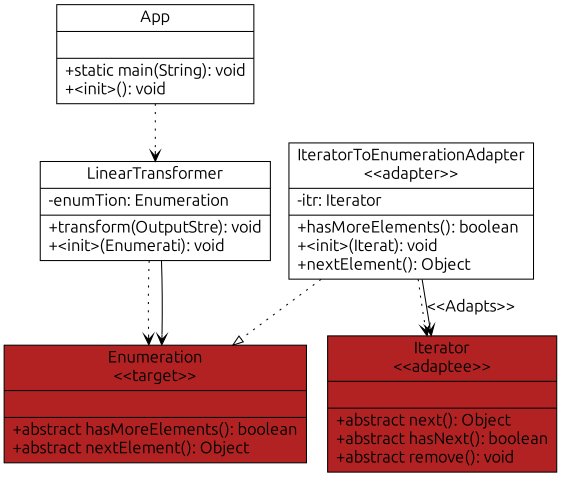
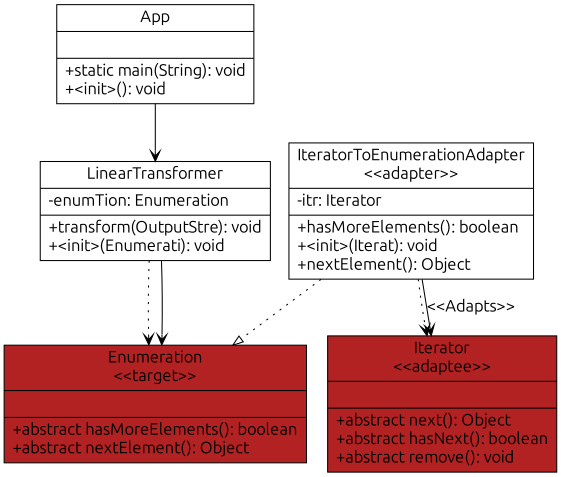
edge "App" -> "LinearTransformer": style dotted -> solid
